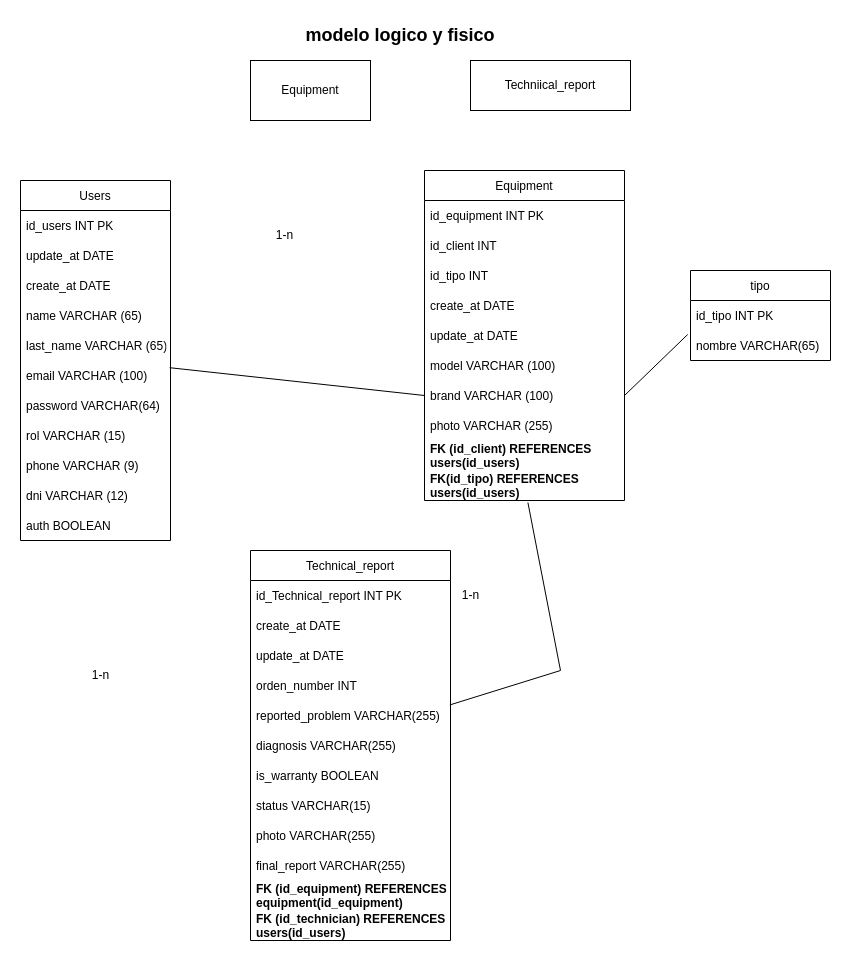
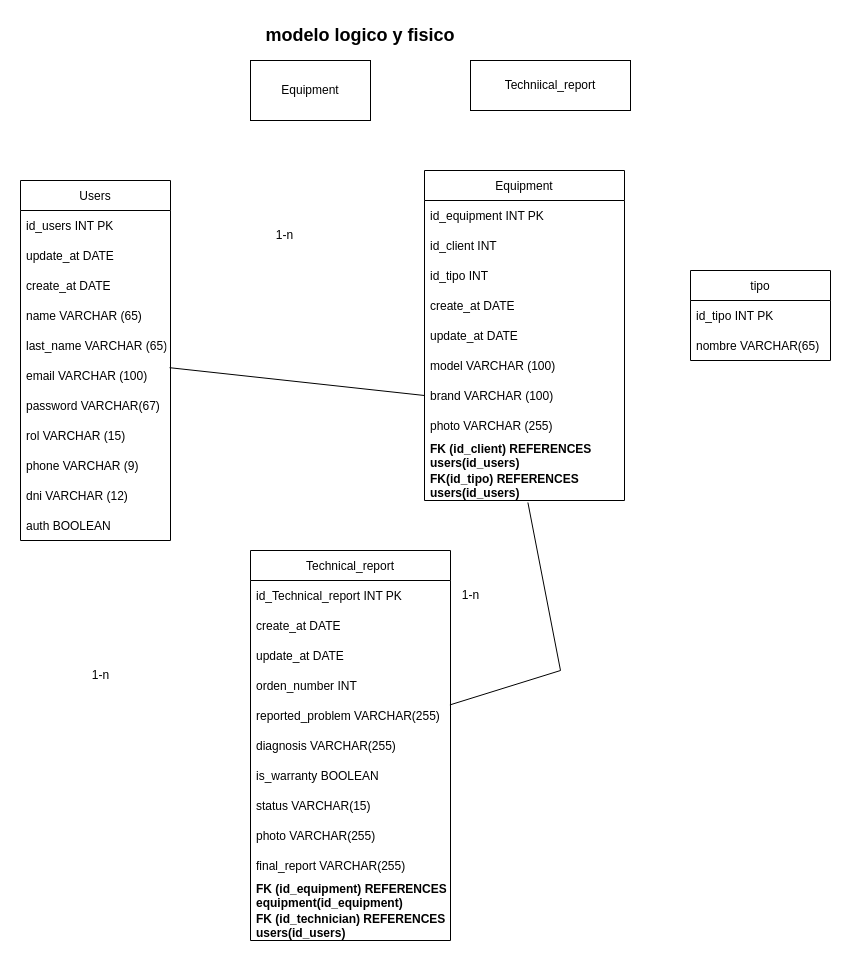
node "modelo logico y fisico": moved (401, 36) -> (361, 36)
edge "nombre VARCHAR(65)" -- "brand VARCHAR (100)": removed
node "password VARCHAR(64)": label "password VARCHAR(64)" -> "password VARCHAR(67)"
